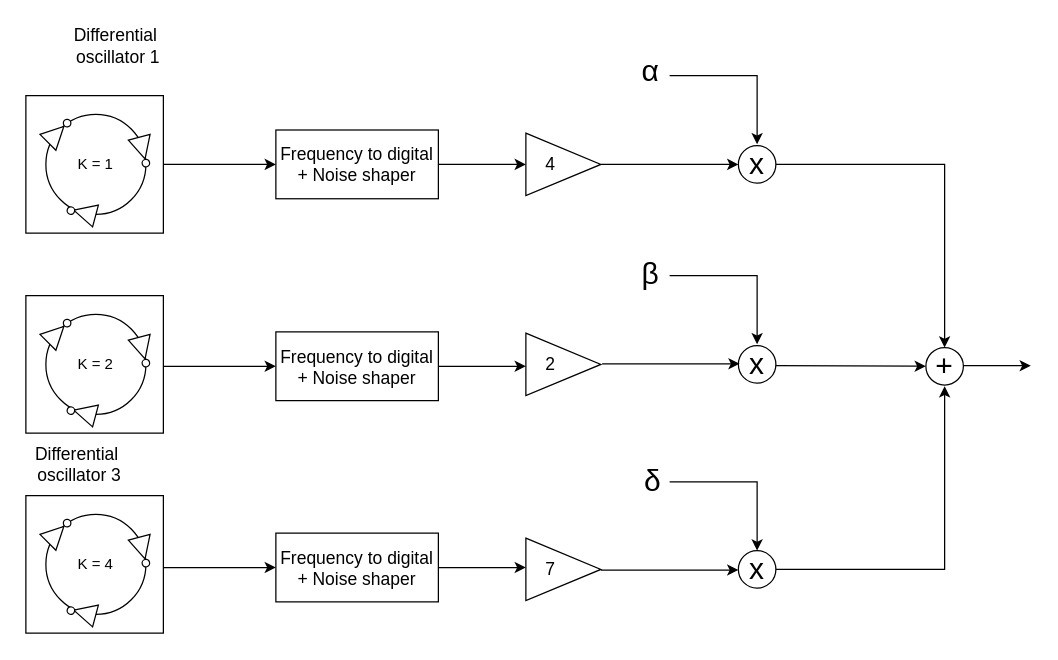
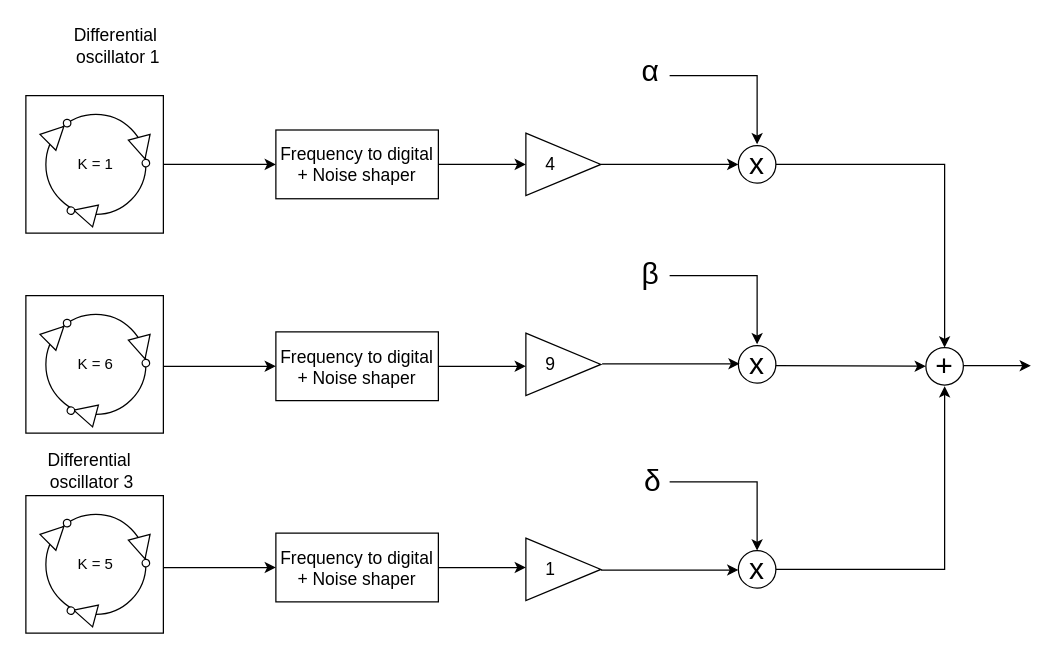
node "K = 2": label "K = 2" -> "K = 6"
node "2": label "2" -> "9"
node "Differential oscillator 3": moved (79, 464) -> (92, 471)
node "K = 4": label "K = 4" -> "K = 5"
node "7": label "7" -> "1"
